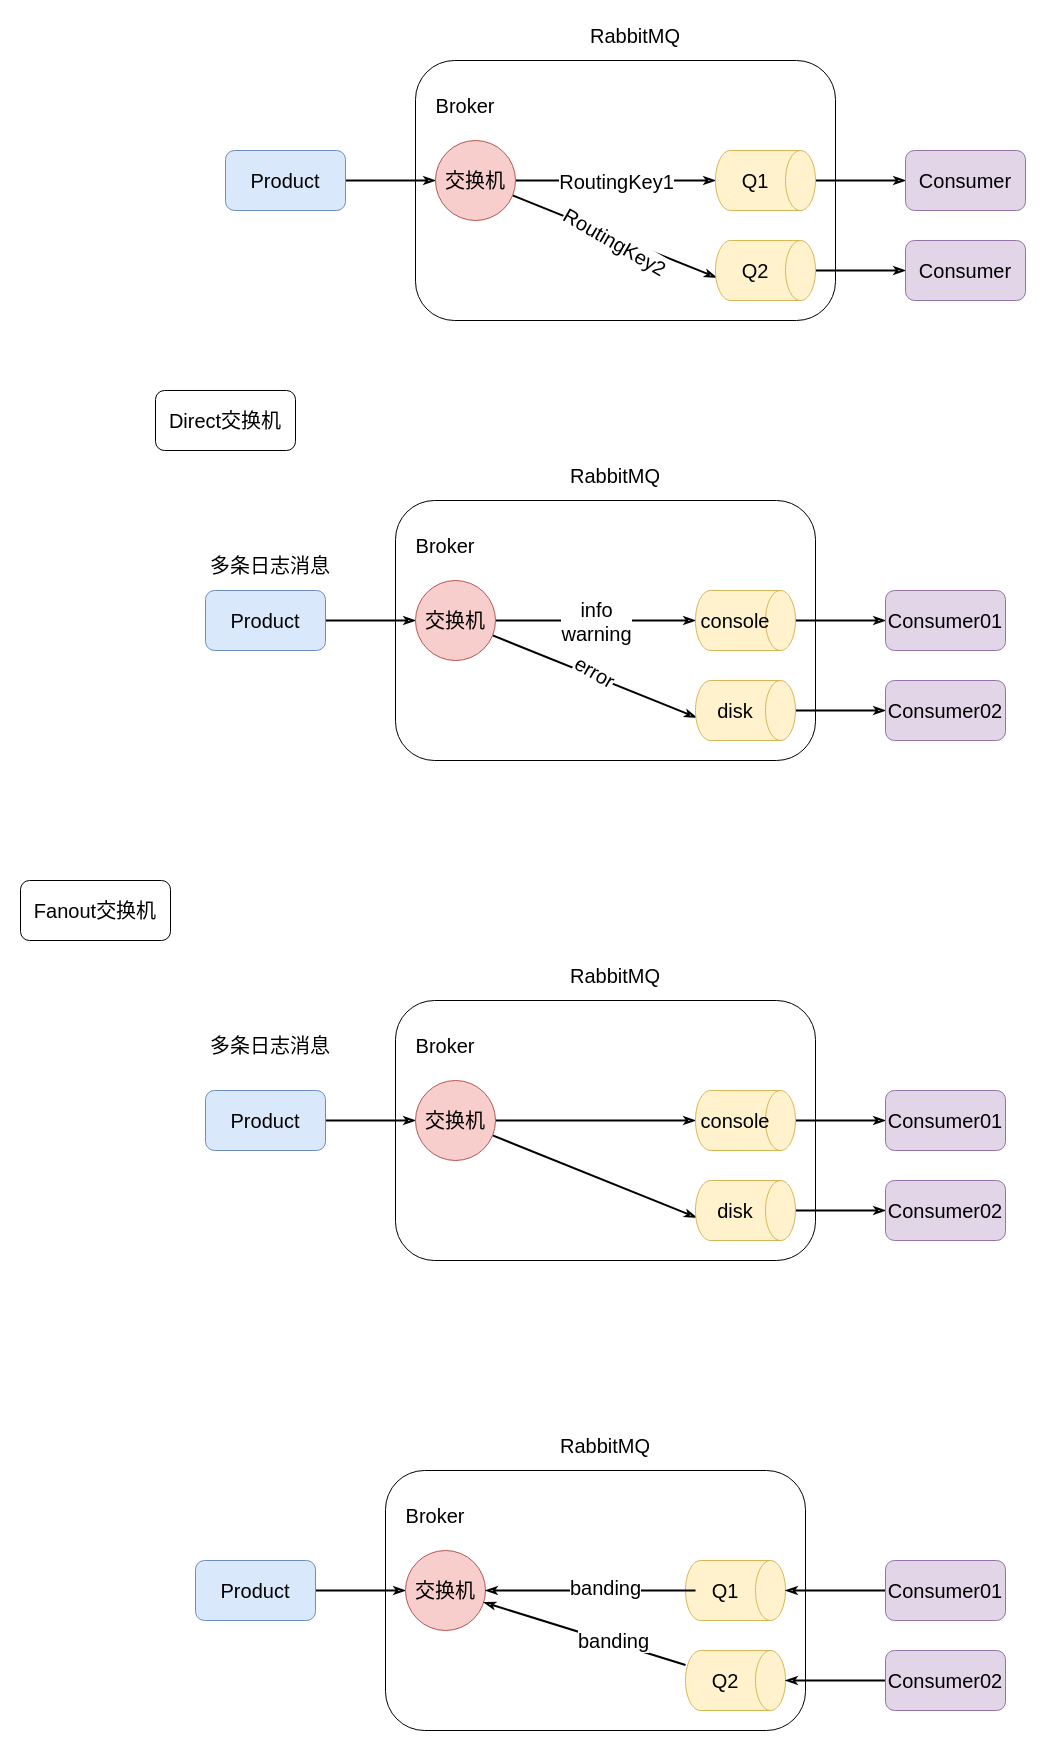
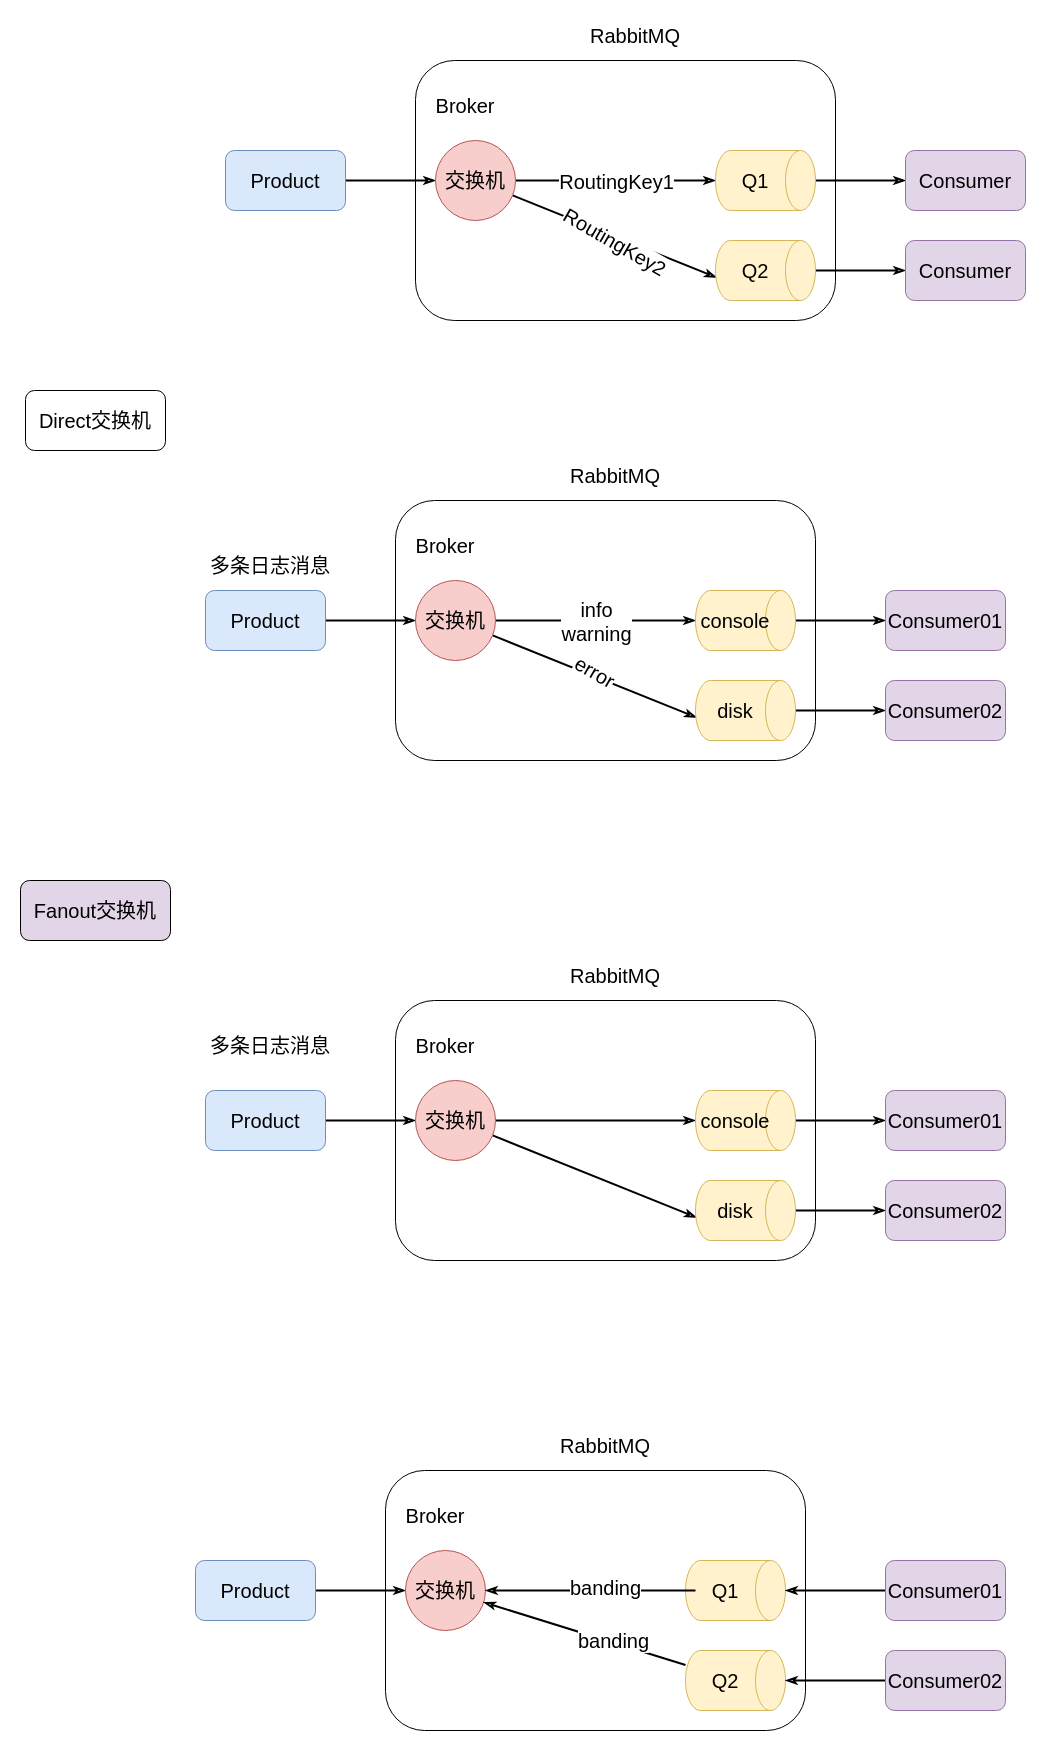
node "Direct交换机": moved (226, 421) -> (96, 421)
node "Fanout交换机": fillcolor #ffffff -> #e1d5e7
